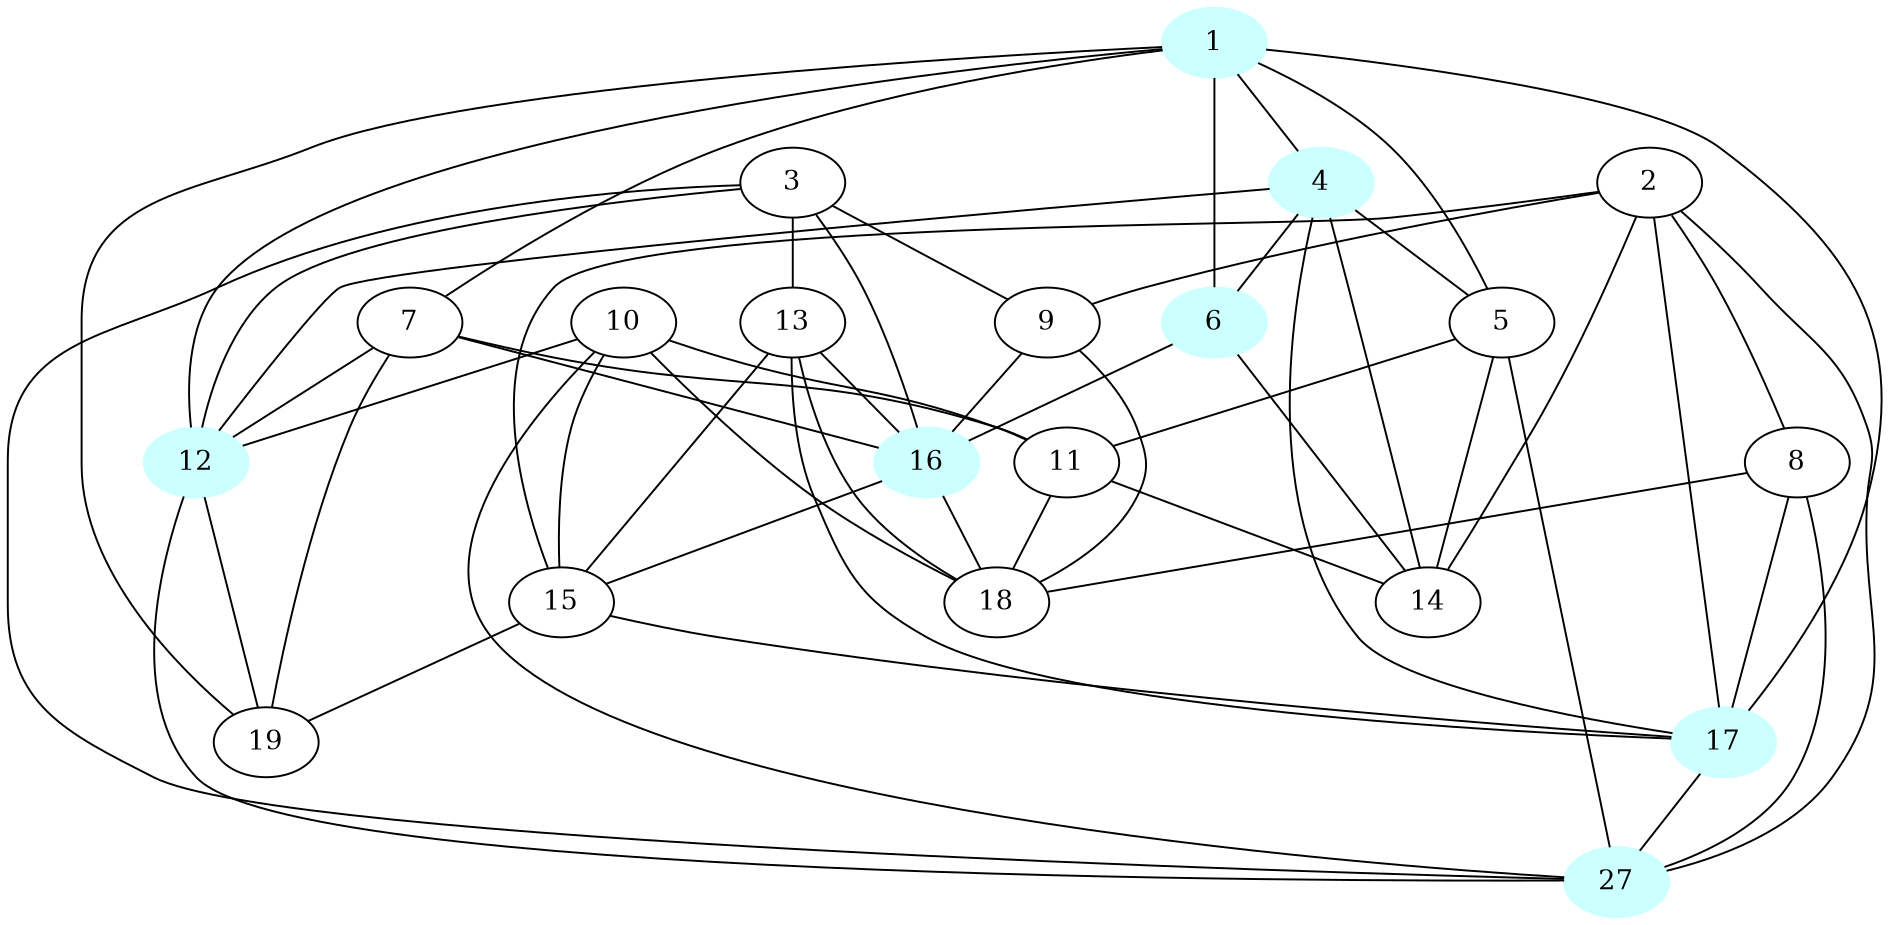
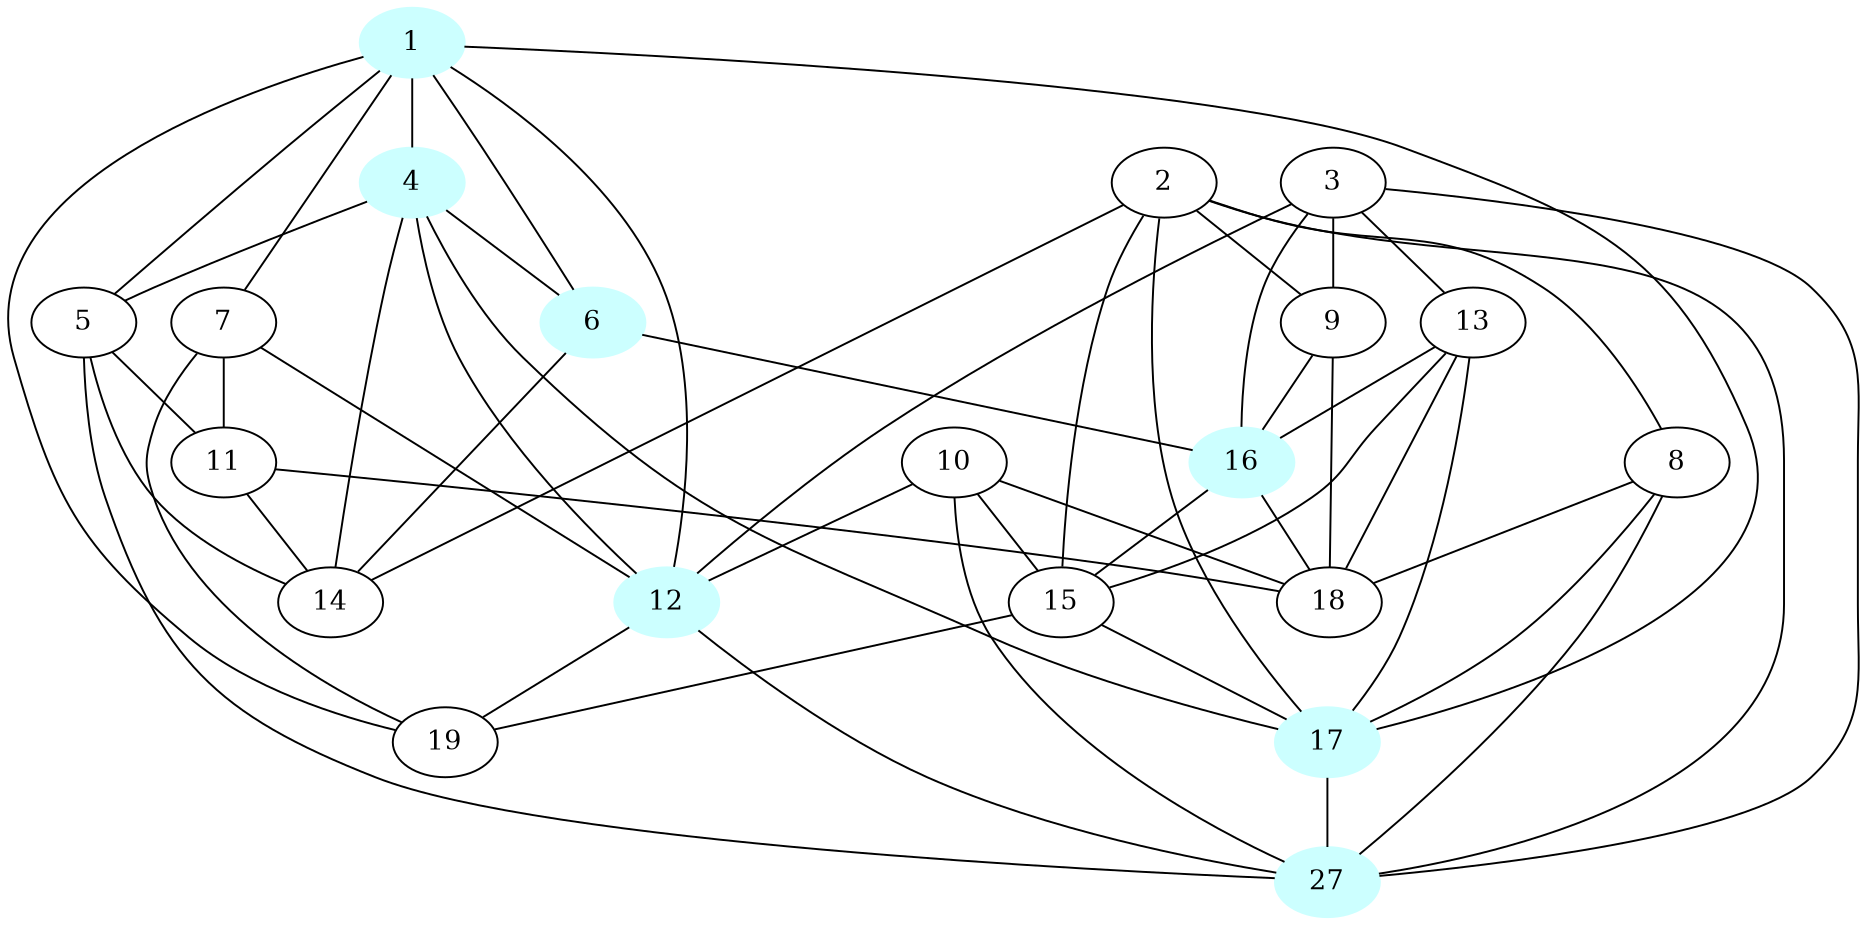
edge "10" -- "11": removed
edge "7" -- "16": removed
